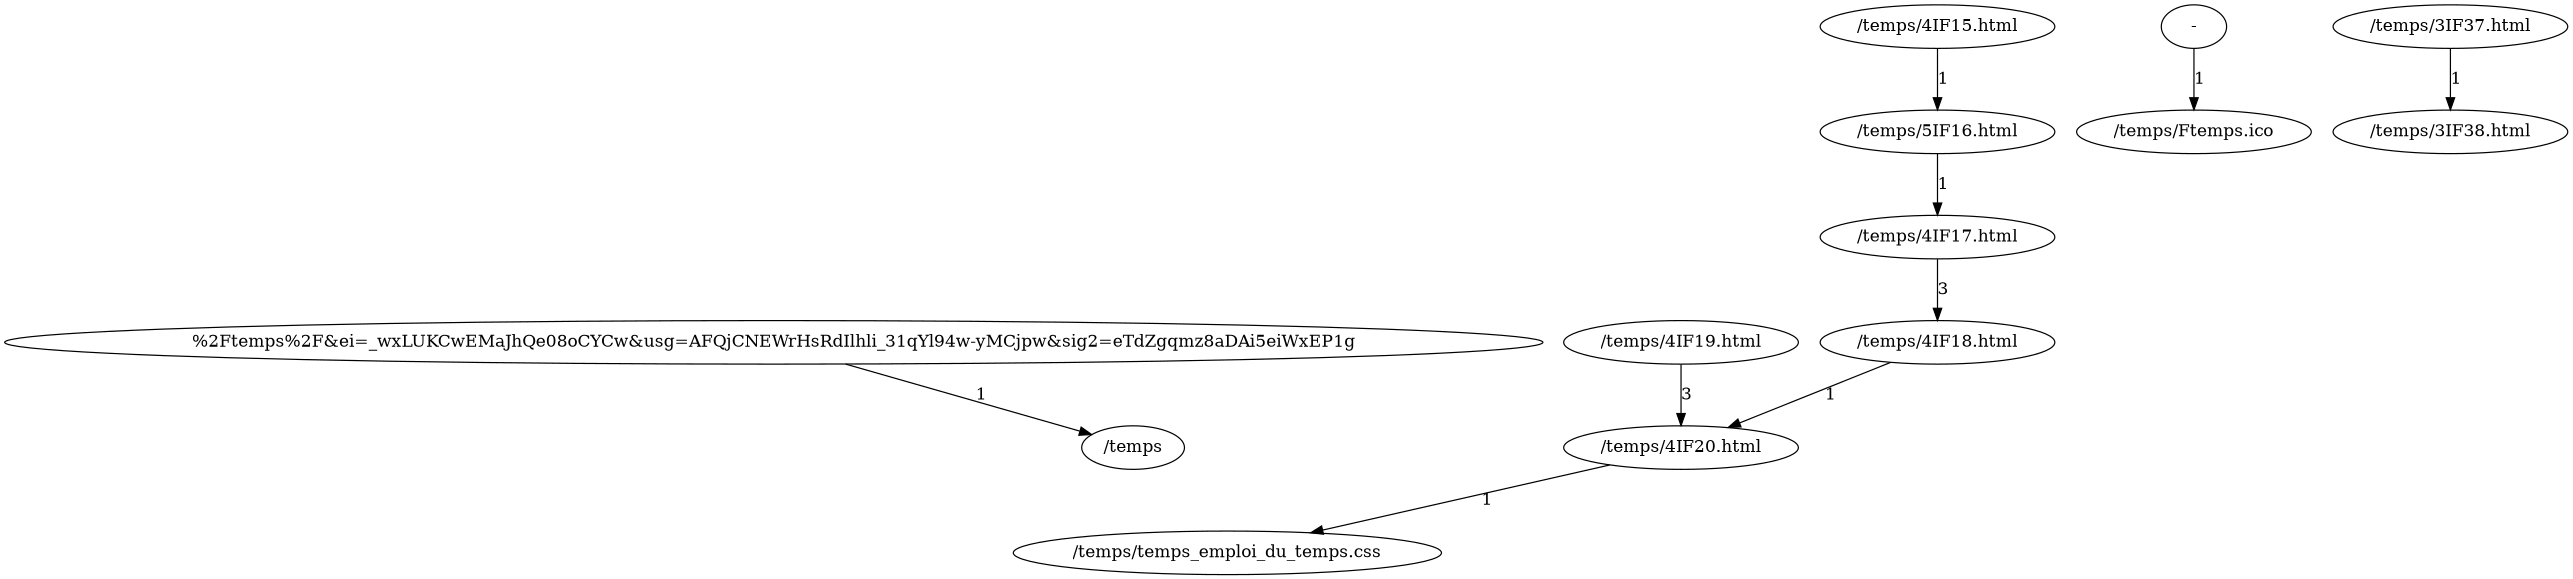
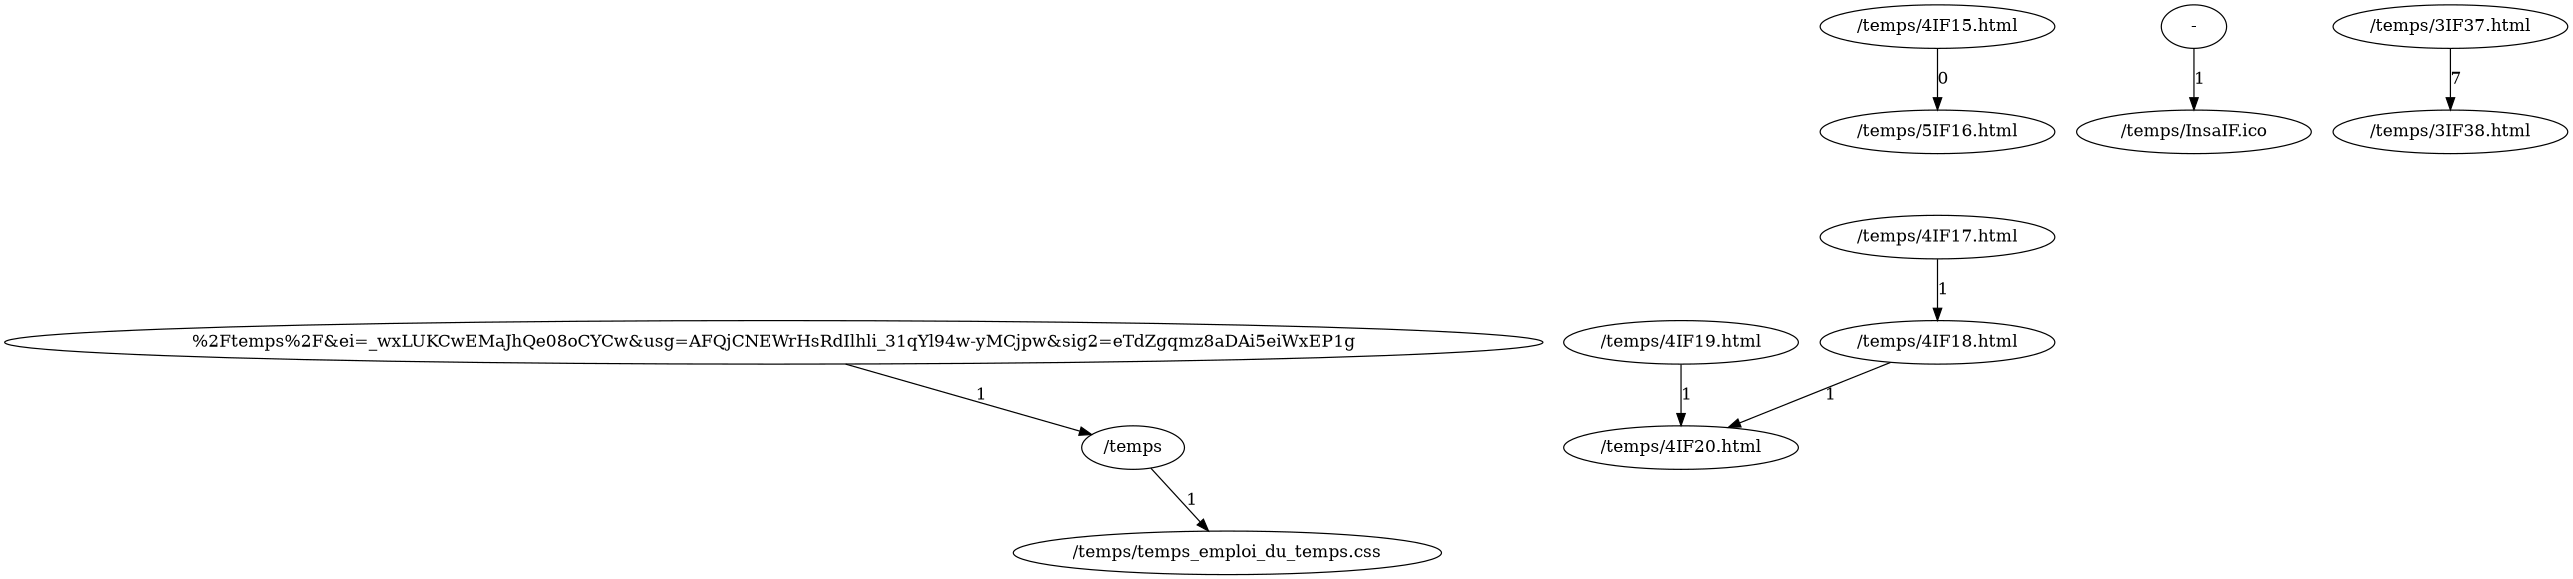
edge "/temps/4IF15.html" -> "/temps/5IF16.html": label "1" -> "0"
edge "/temps/3IF37.html" -> "/temps/3IF38.html": label "1" -> "7"
node "/temps/Ftemps.ico": label "/temps/Ftemps.ico" -> "/temps/InsaIF.ico"
edge "/temps/5IF16.html" -> "/temps/4IF17.html": removed, label "1"
edge "/temps/4IF17.html" -> "/temps/4IF18.html": label "3" -> "1"
edge "/temps/4IF19.html" -> "/temps/4IF20.html": label "3" -> "1"
edge "/temps/4IF20.html" -> "/temps/temps_emploi_du_temps.css": now "/temps" -> "/temps/temps_emploi_du_temps.css"
